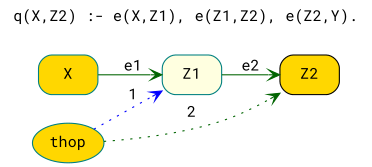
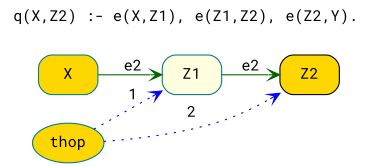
edge "X" -> "Z1": label "e1" -> "e2"
edge "thop" -> "Z2": color darkgreen -> blue
